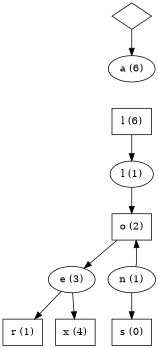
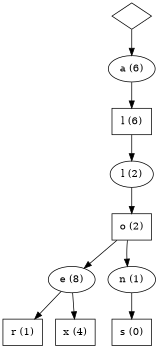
edge "a (6)" -> "l (6)": added
node "l (1)": label "l (1)" -> "l (2)"
edge "n (1)" -> "o (2)": reversed
node "e (3)": label "e (3)" -> "e (8)"
